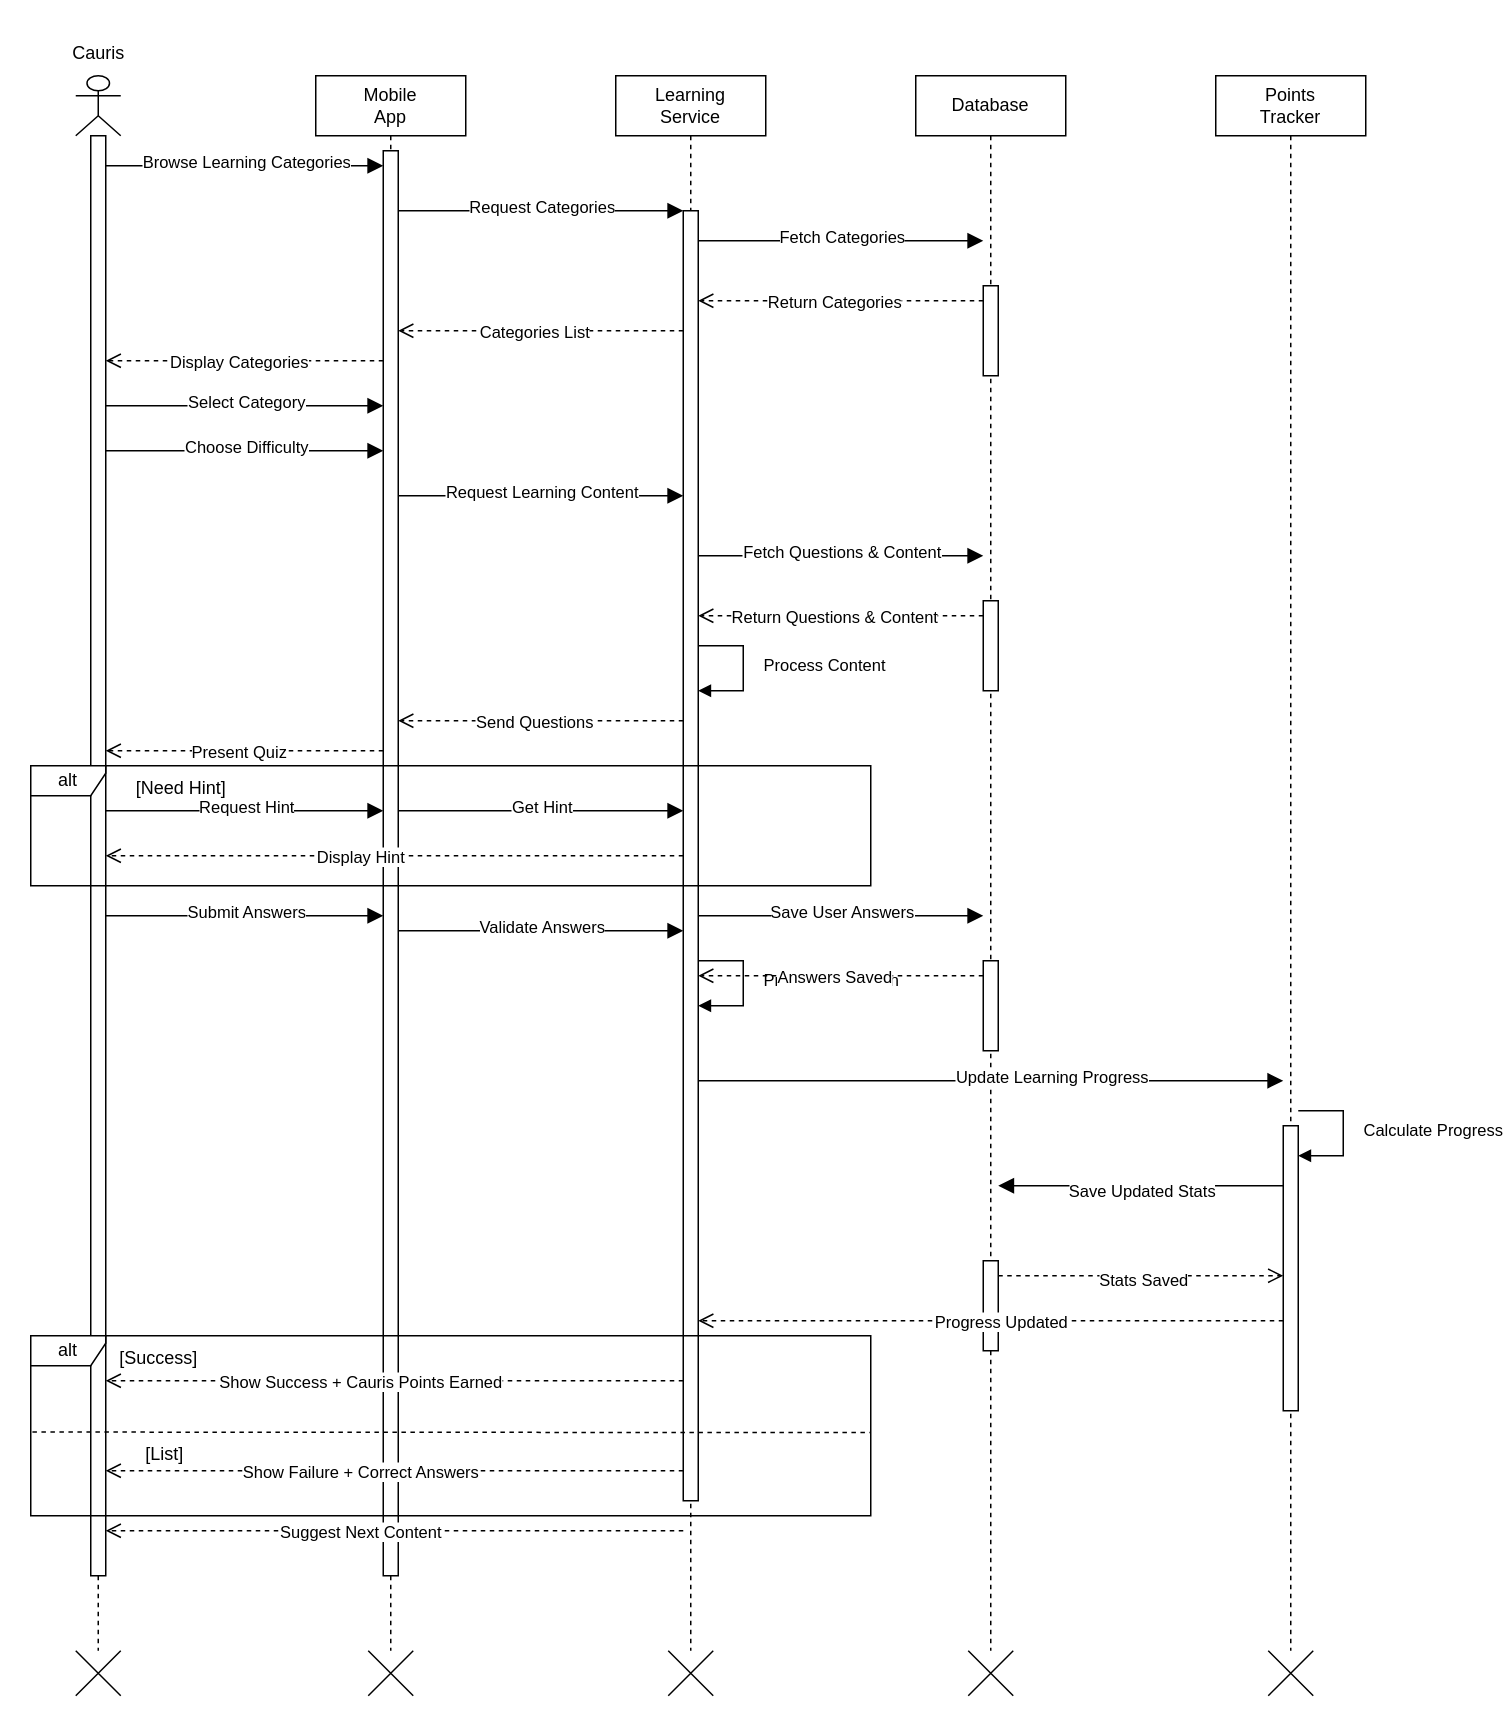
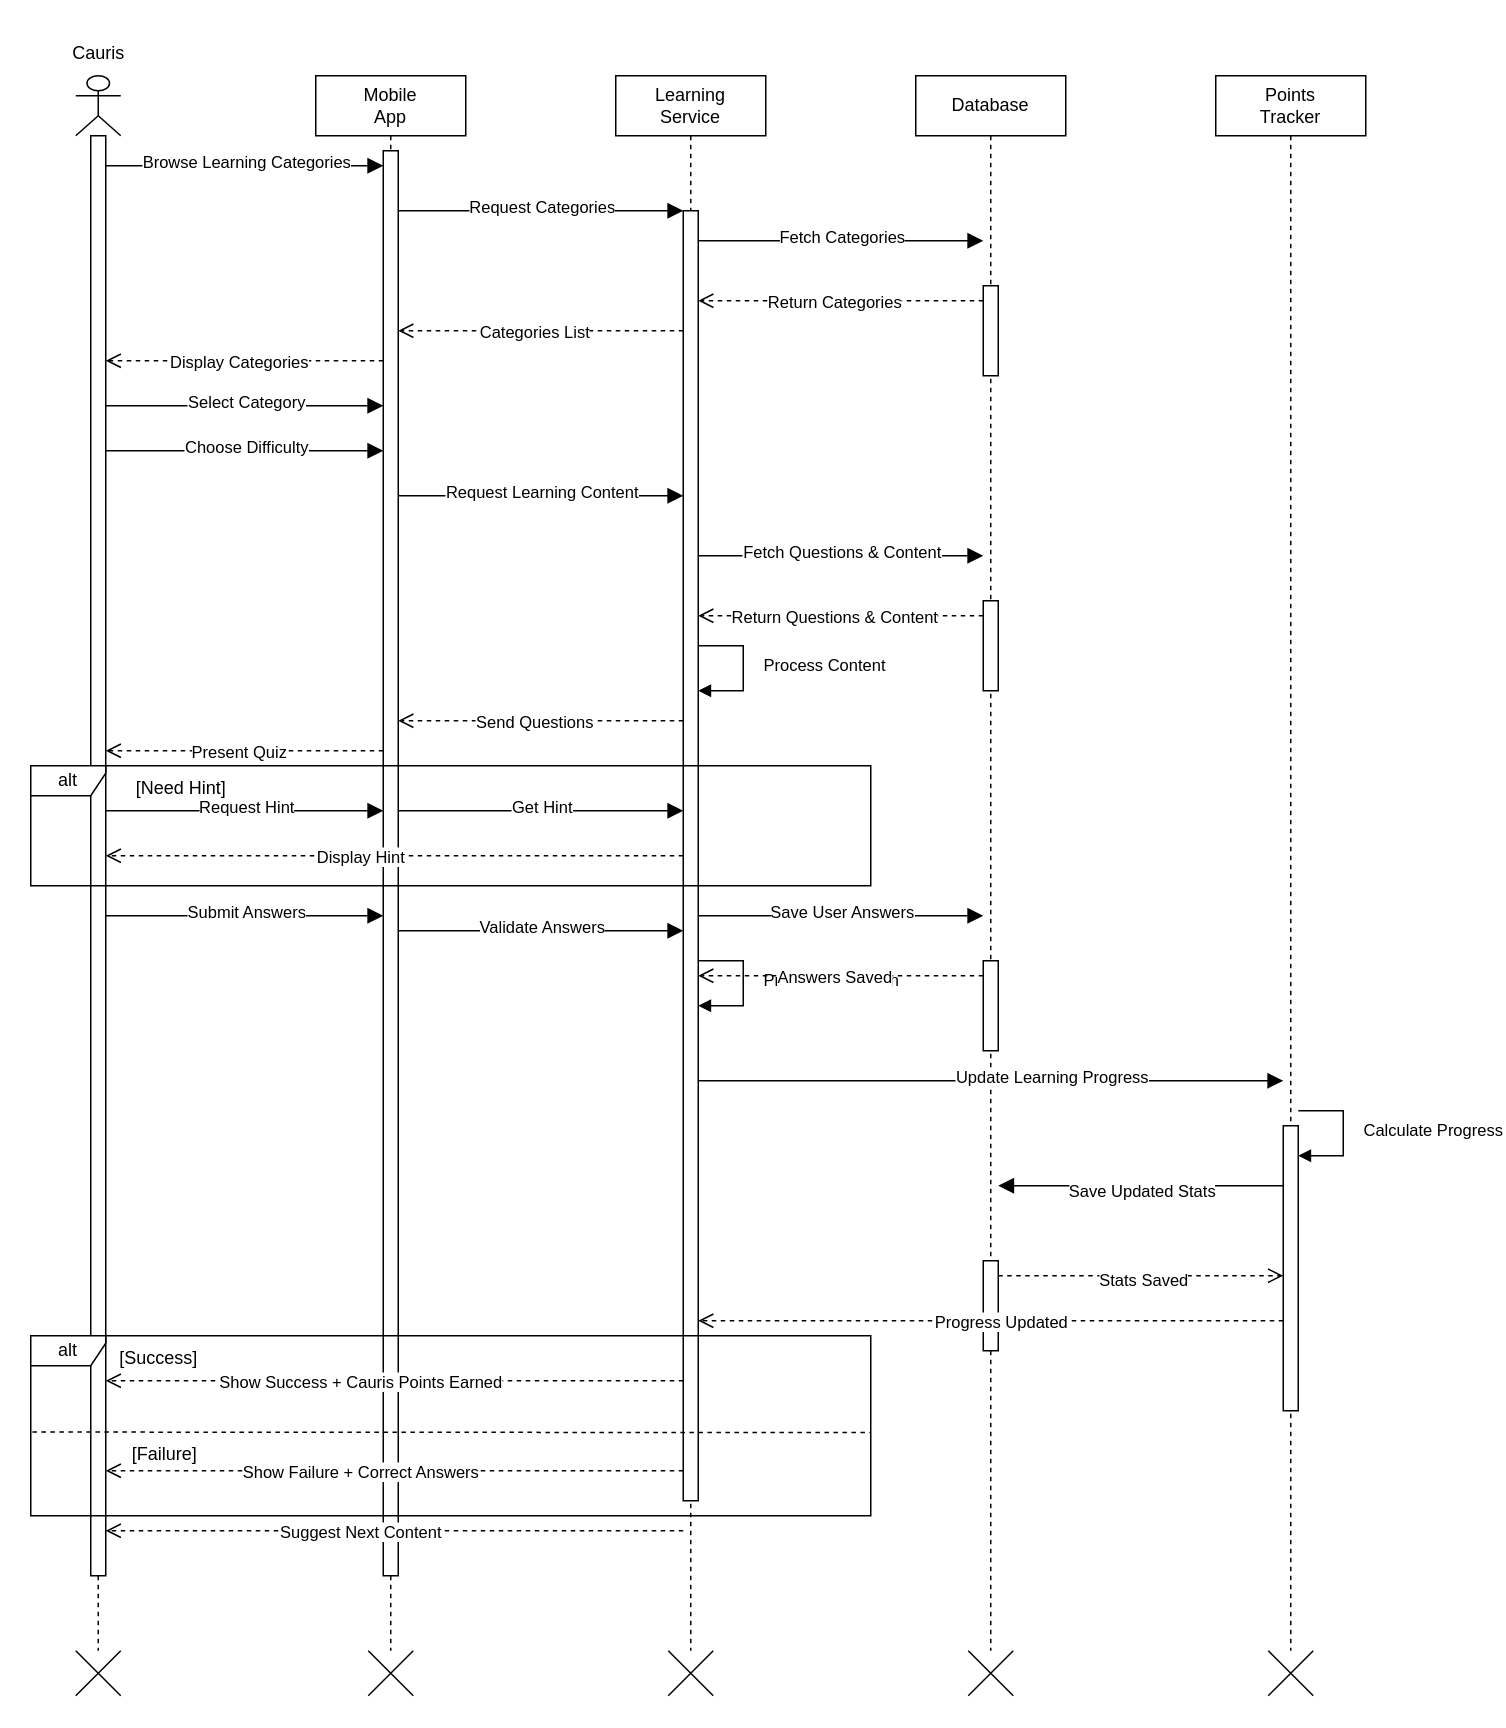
node "[List]": label "[List]" -> "[Failure]"
